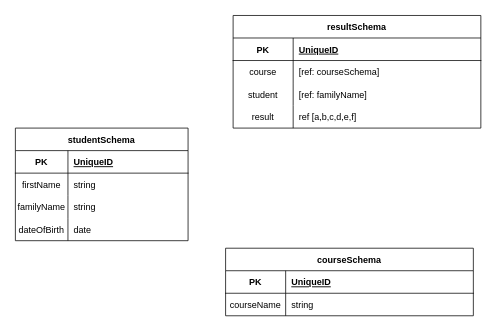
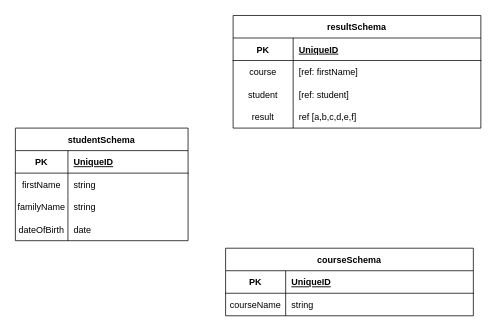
node "[ref: courseSchema]": label "[ref: courseSchema]" -> "[ref: firstName]"
node "[ref: familyName]": label "[ref: familyName]" -> "[ref: student]"
